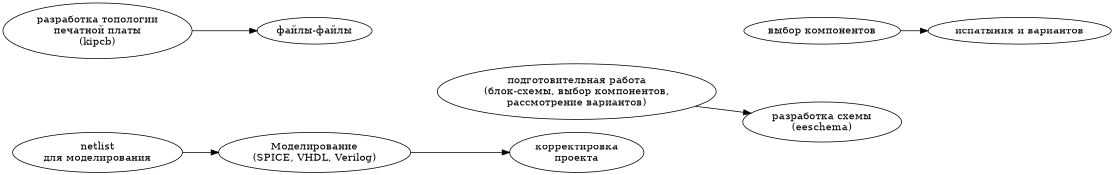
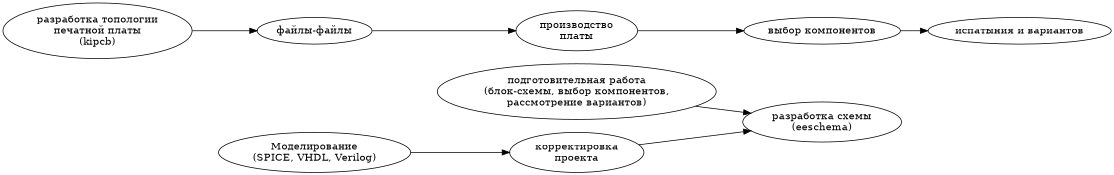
node "производство платы": added
edge "корректировка проекта" -> "разработка схемы (eeschema)": added
node "netlist для моделирования": removed
